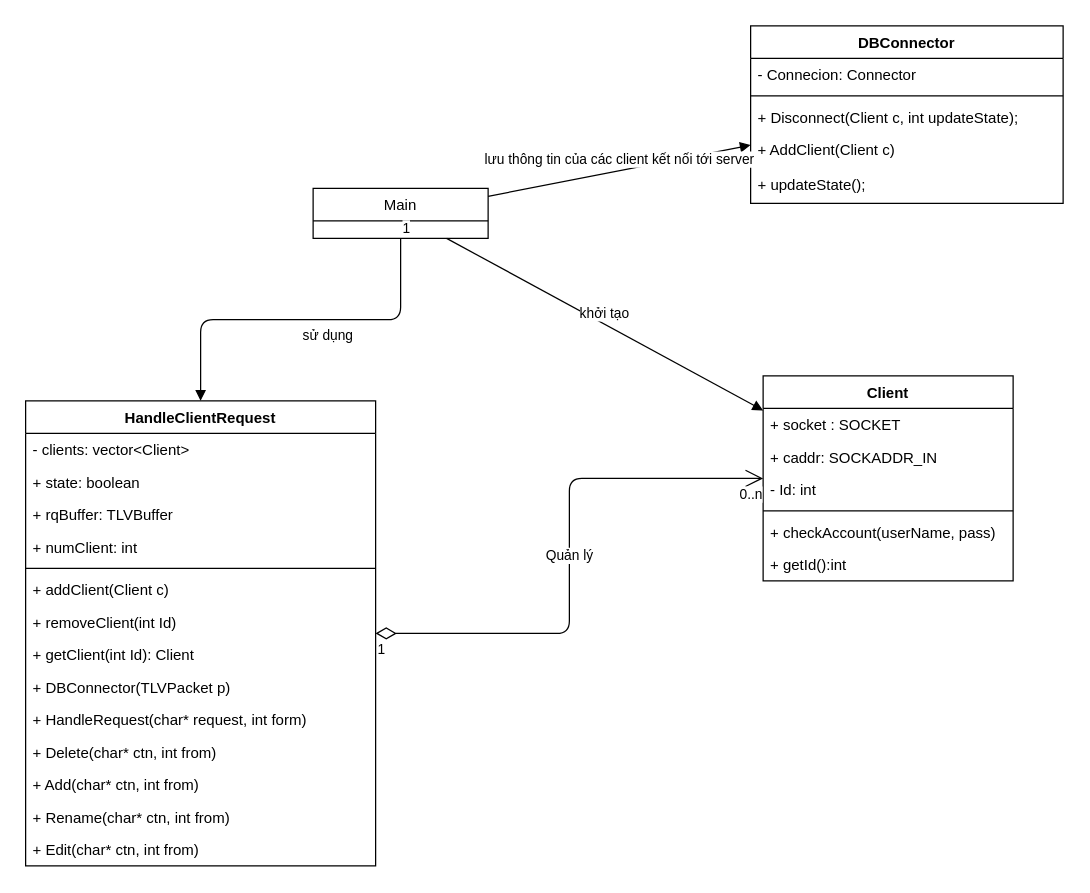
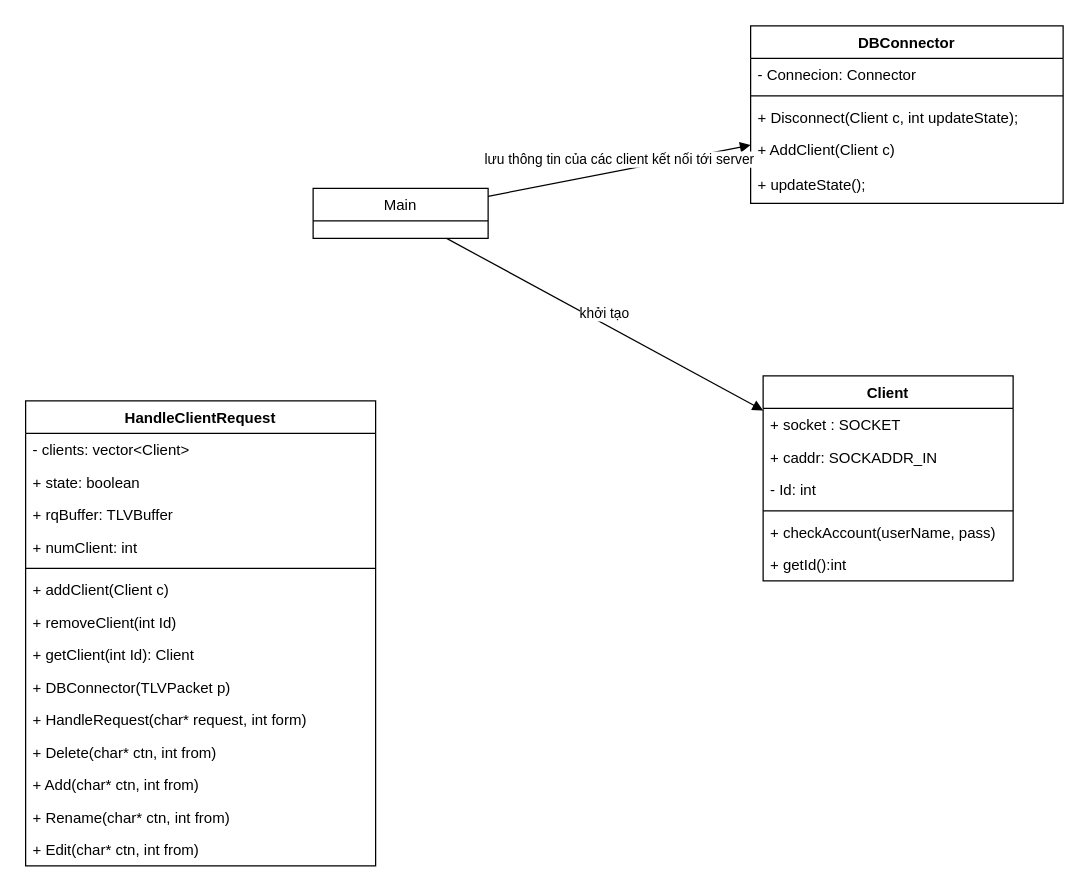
edge "Main" -> "HandleClientRequest": removed, labels "1", "sử dụng"
edge "Client" -- "HandleClientRequest": removed, labels "0..n", "Quản lý", "1"
